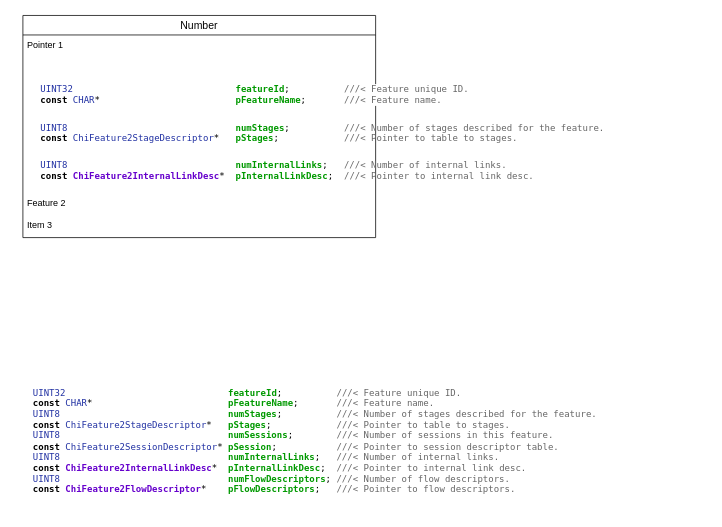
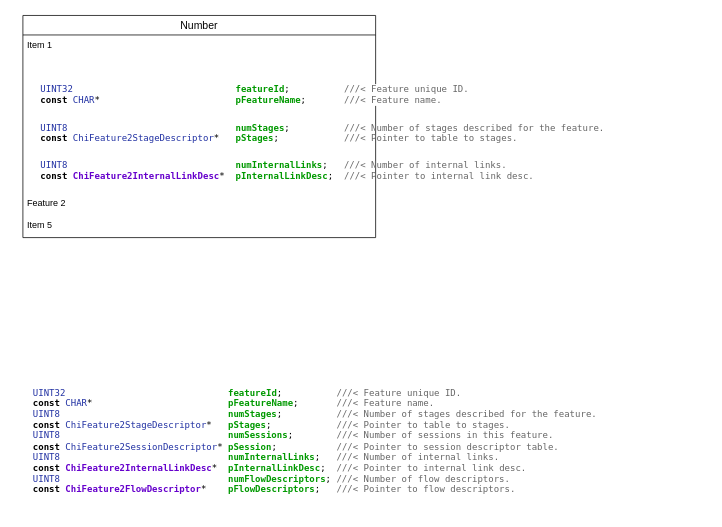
node "Pointer 1": label "Pointer 1" -> "Item 1"
node "Item 3": label "Item 3" -> "Item 5"
